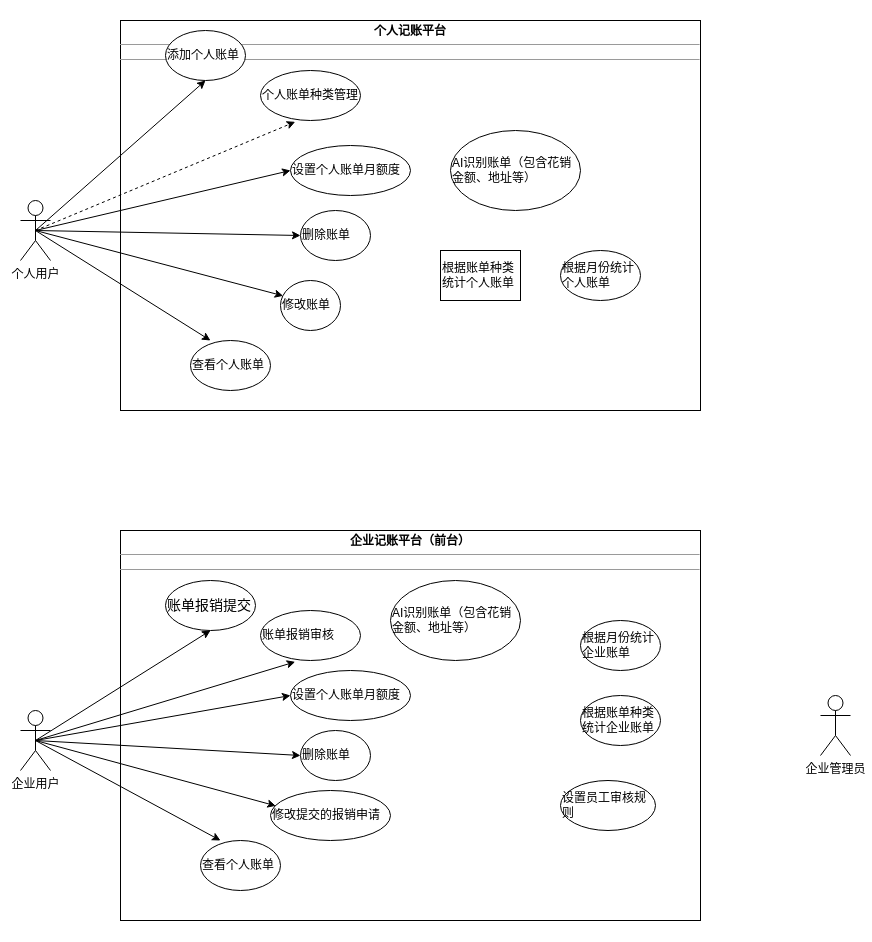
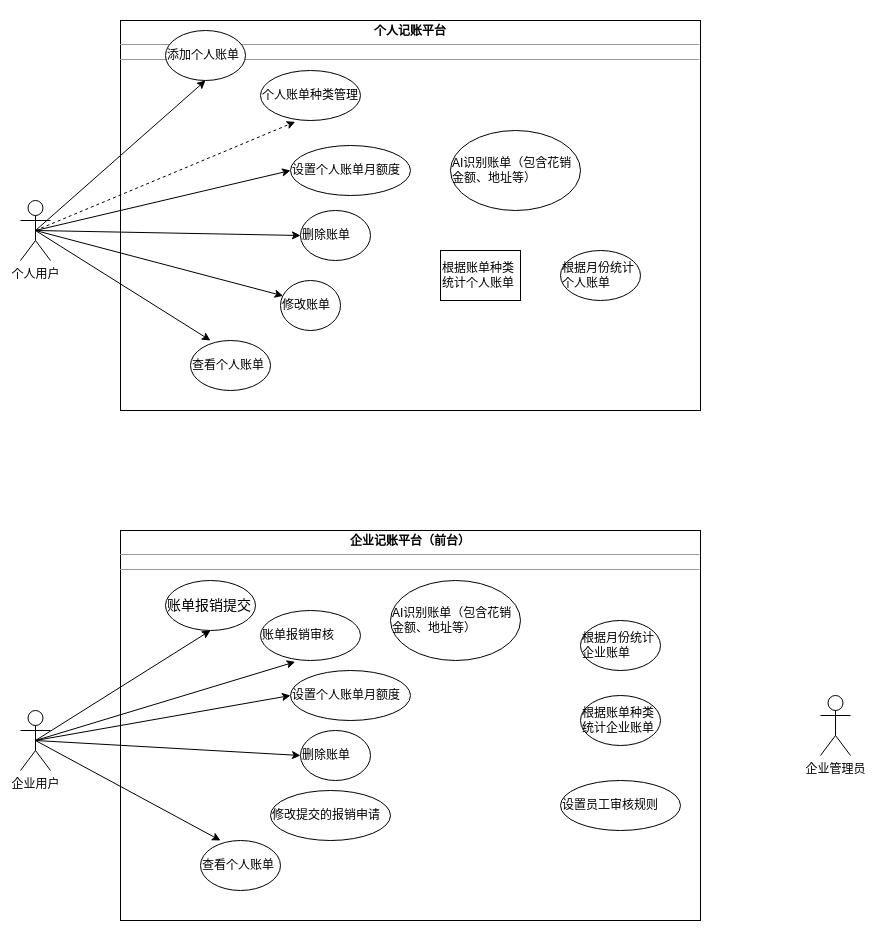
edge "企业用户" -> "修改提交的报销申请": removed
node "设置员工审核规则": size 95x50 -> 120x50
